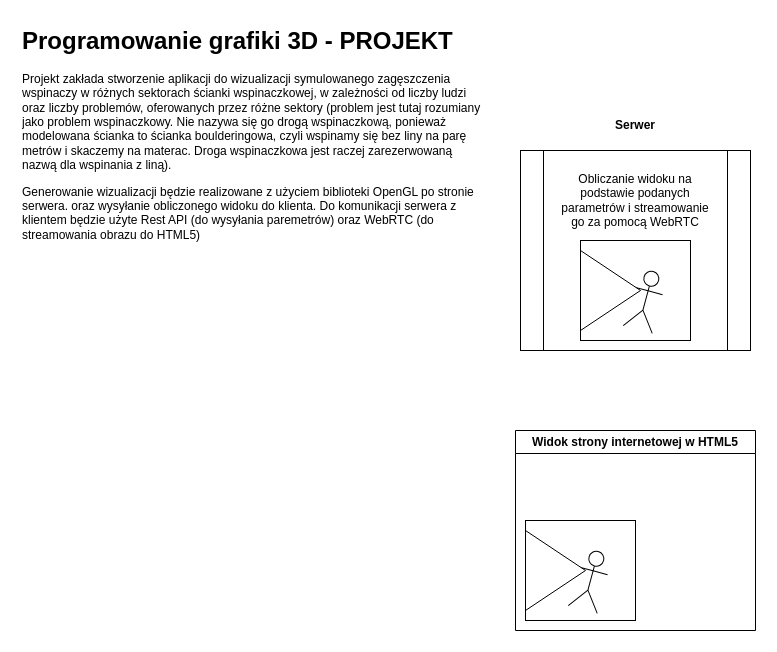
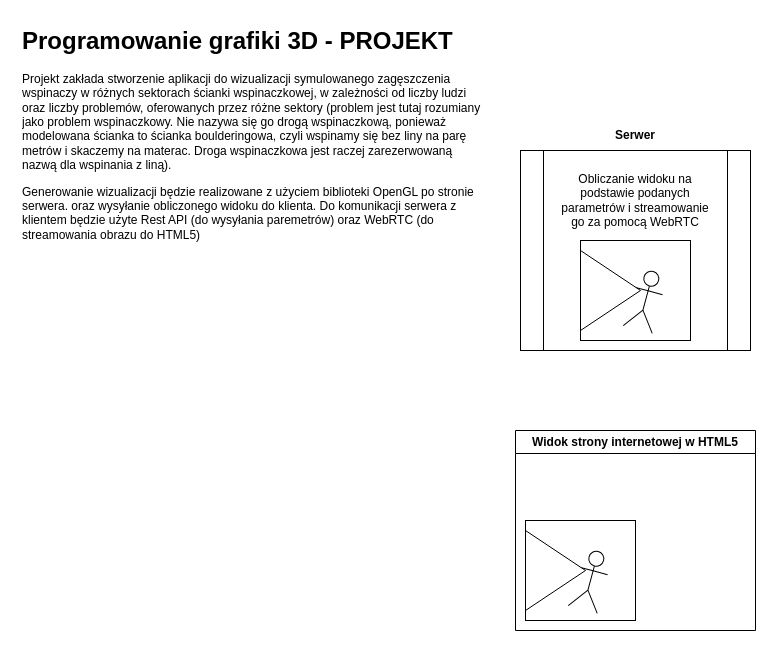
node "Serwer": moved (636, 126) -> (636, 136)
